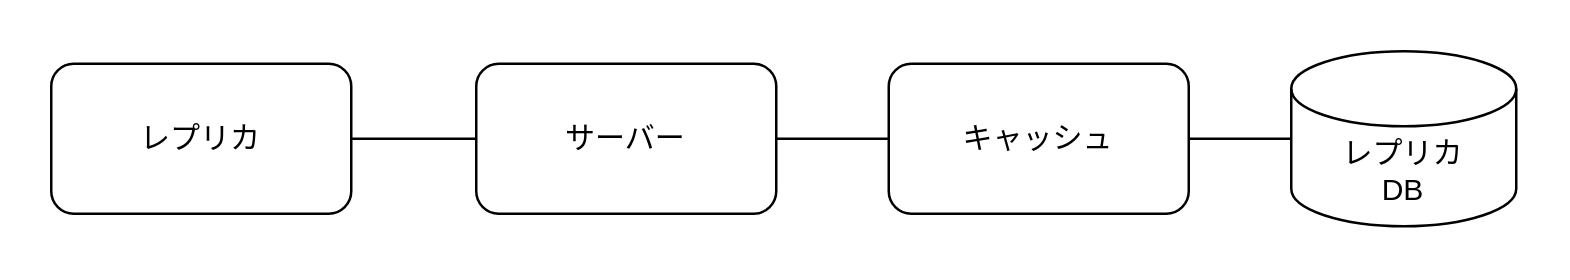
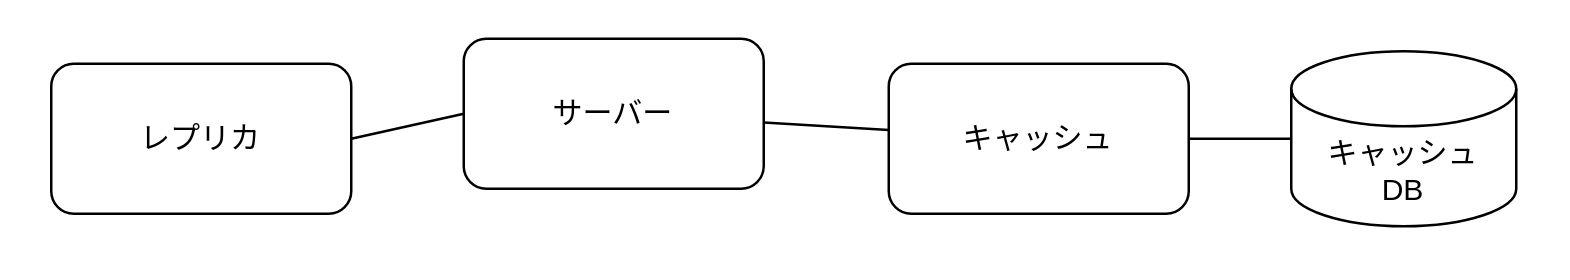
node "サーバー": moved (626, 139) -> (614, 114)
node "レプリカ DB": label "レプリカ DB" -> "キャッシュ DB"
